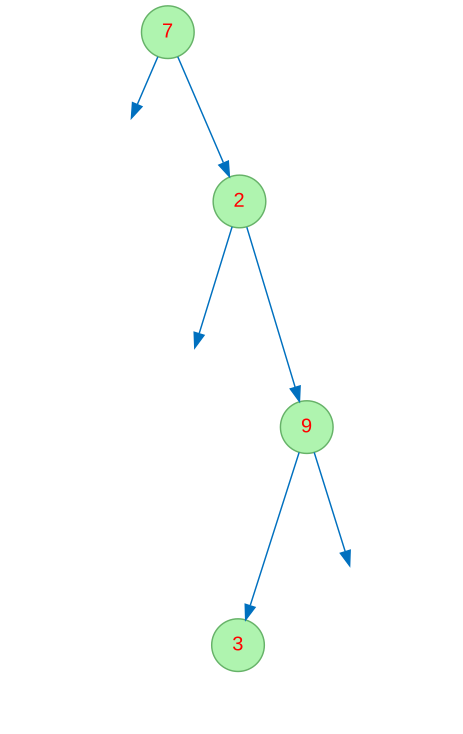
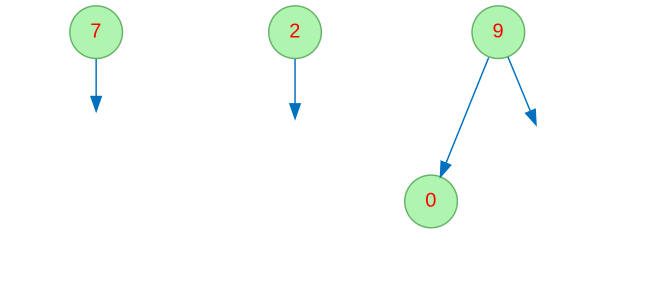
edge "7" -> "2": removed
edge "2" -> "9": removed
node "3": label "3" -> "0"
